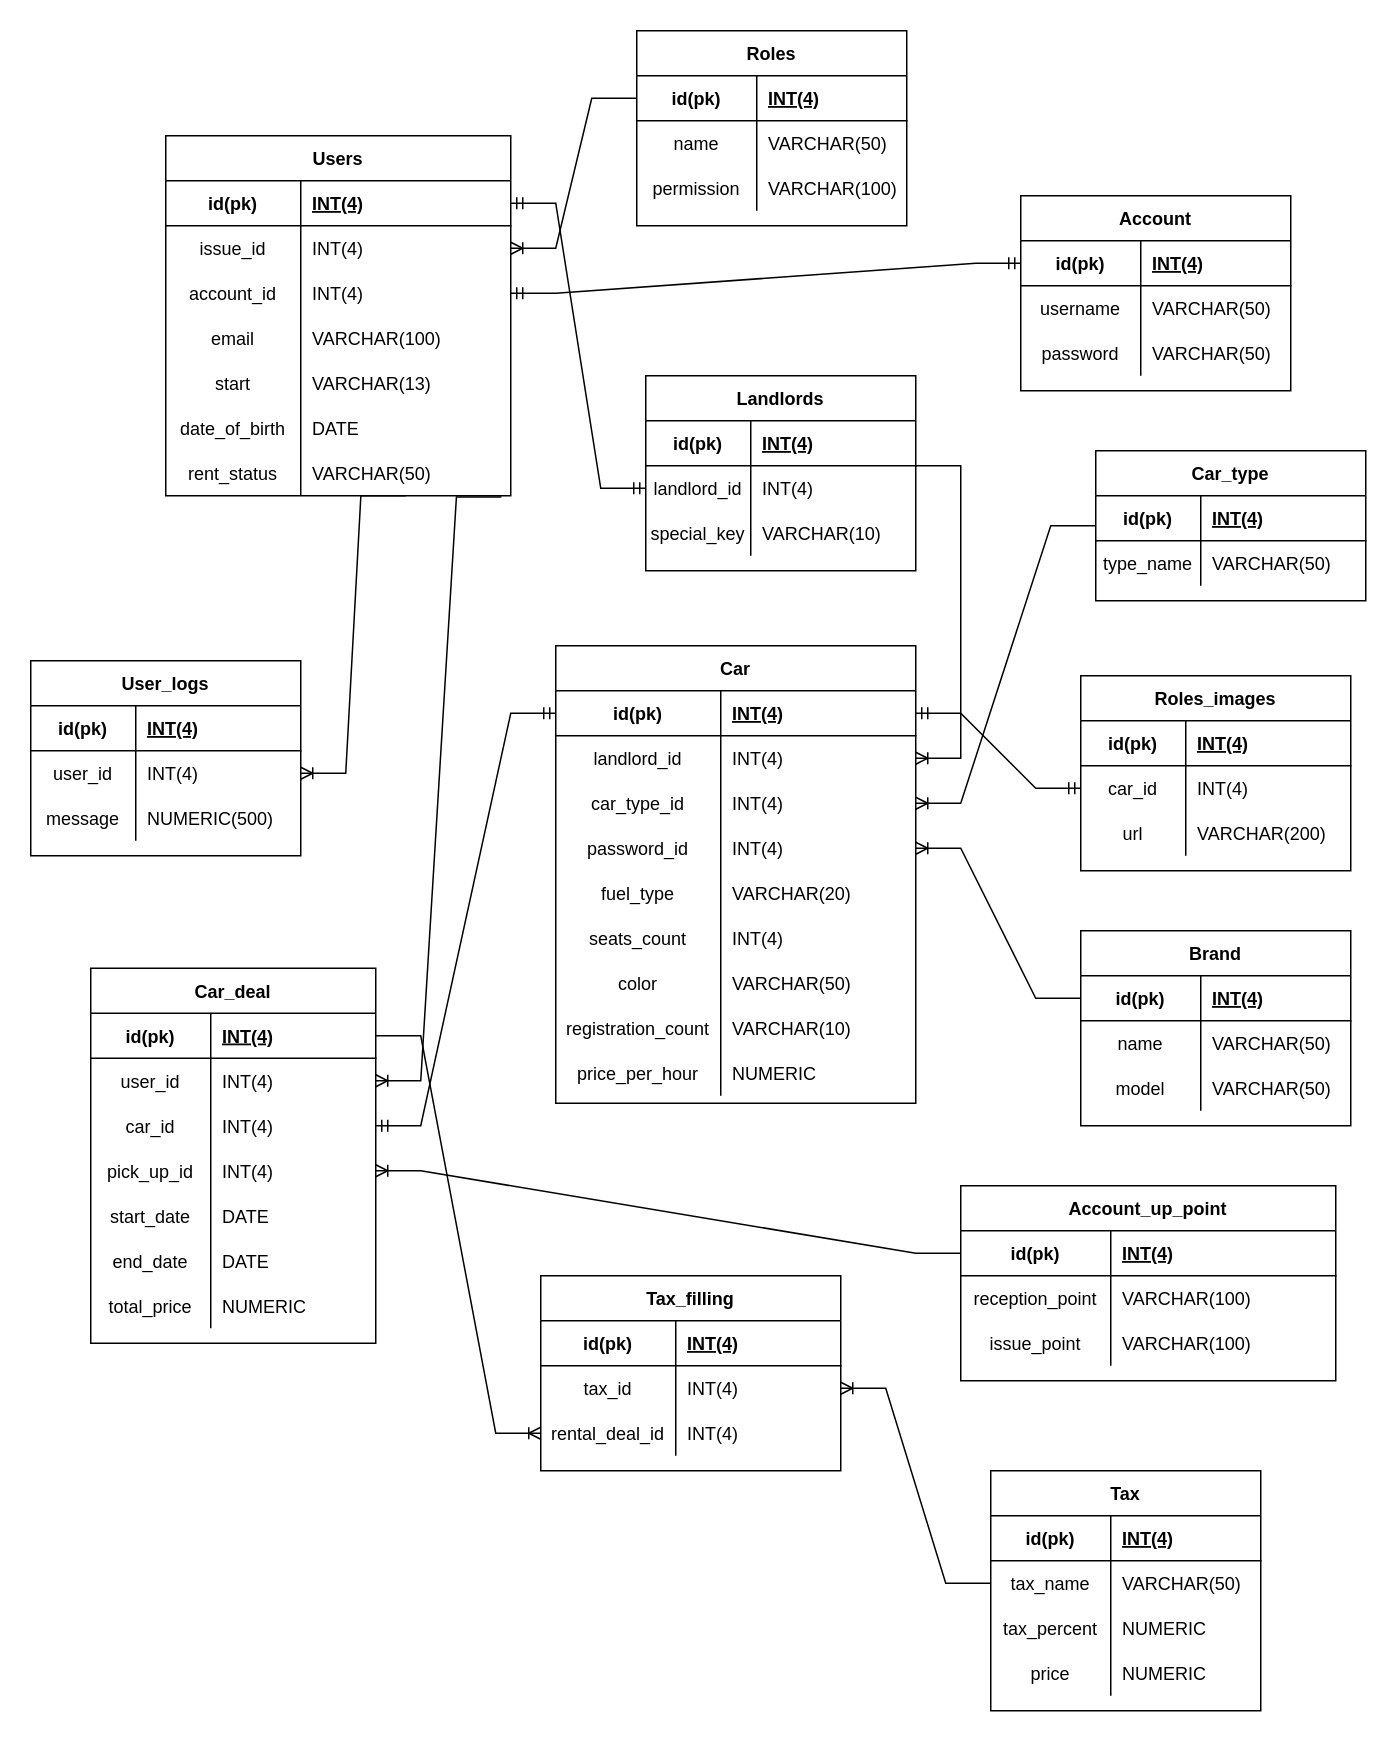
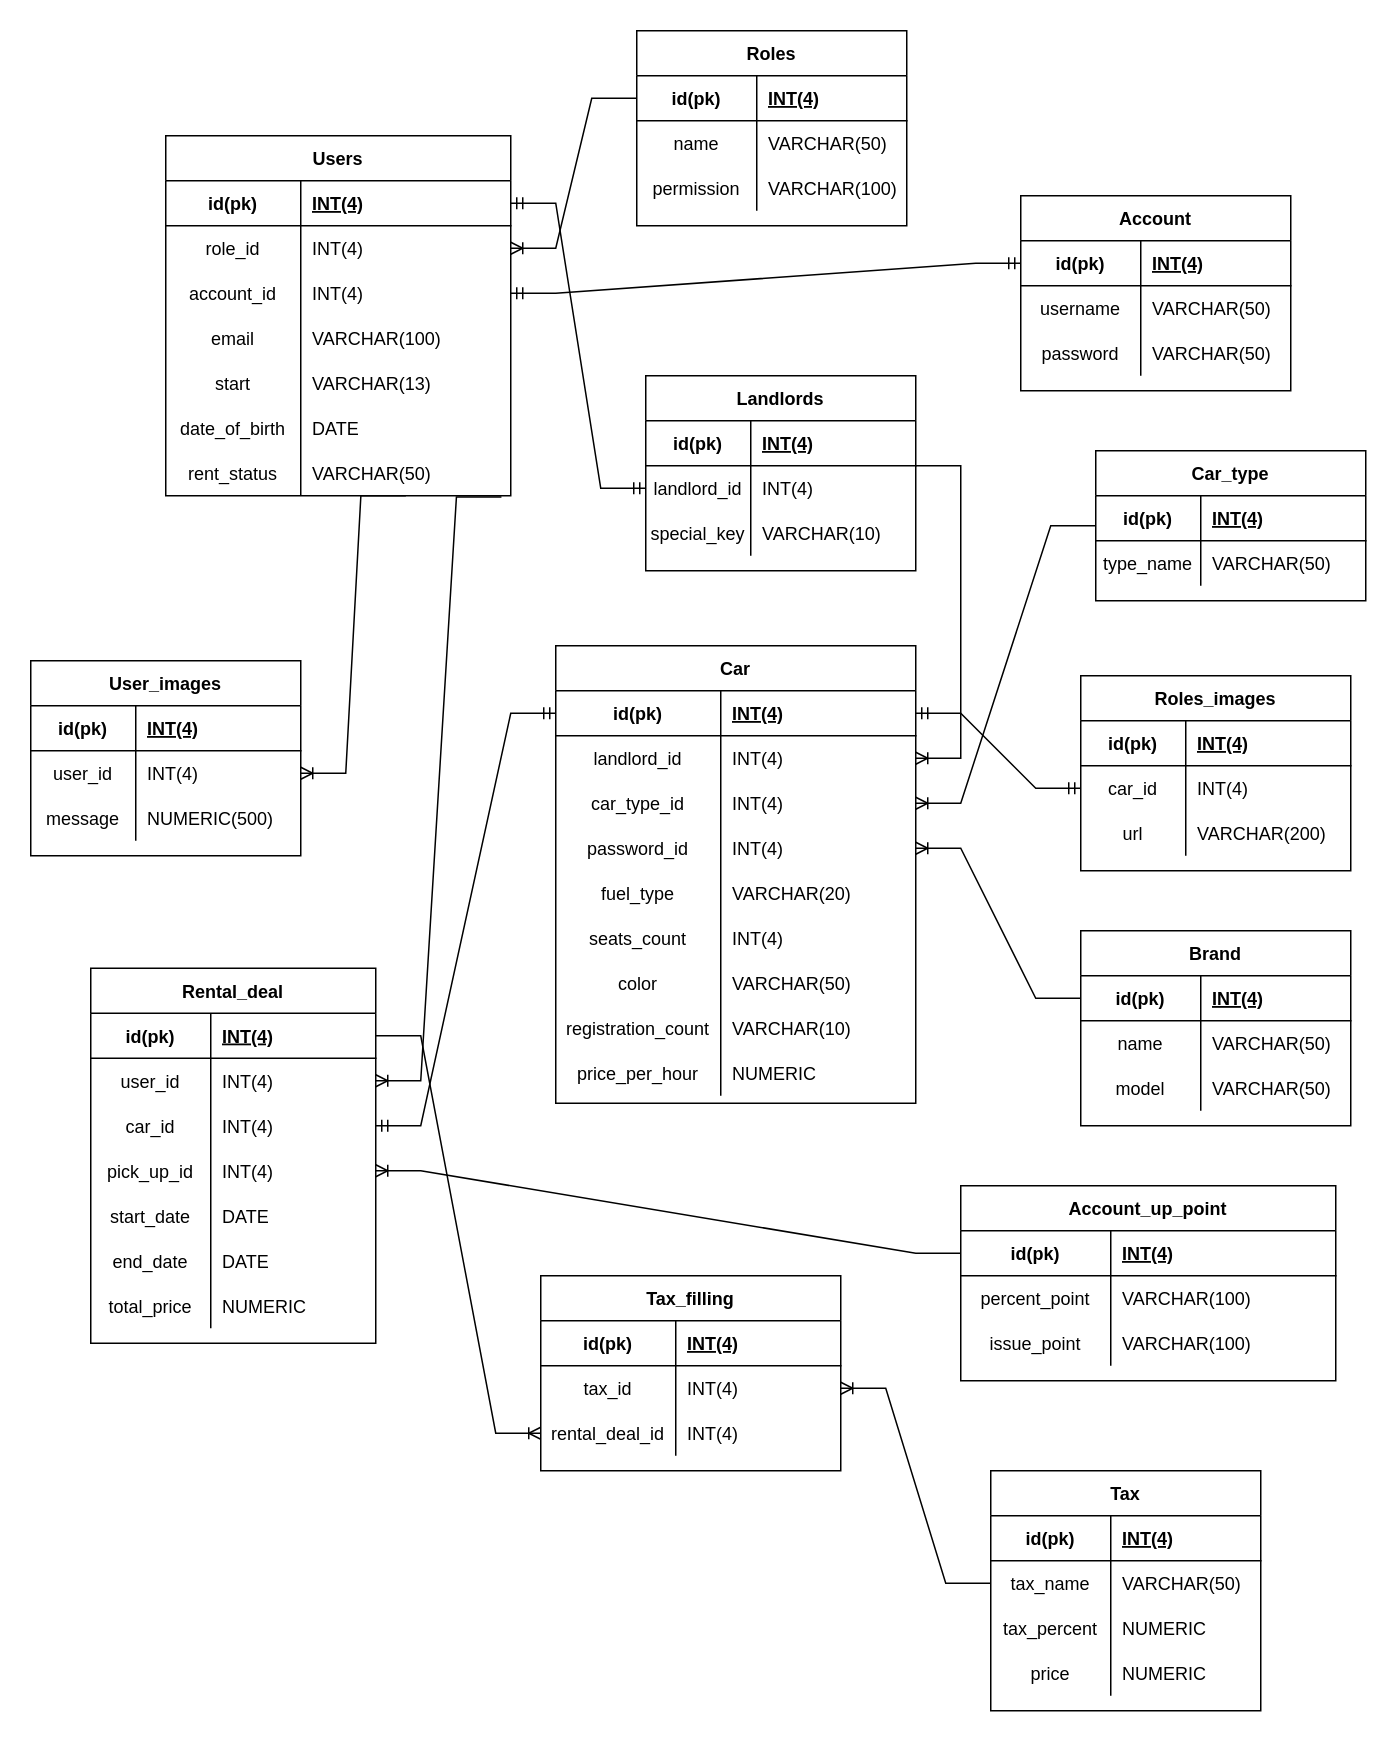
node "issue_id": label "issue_id" -> "role_id"
node "User_logs": label "User_logs" -> "User_images"
node "Car_deal": label "Car_deal" -> "Rental_deal"
node "reception_point": label "reception_point" -> "percent_point"
